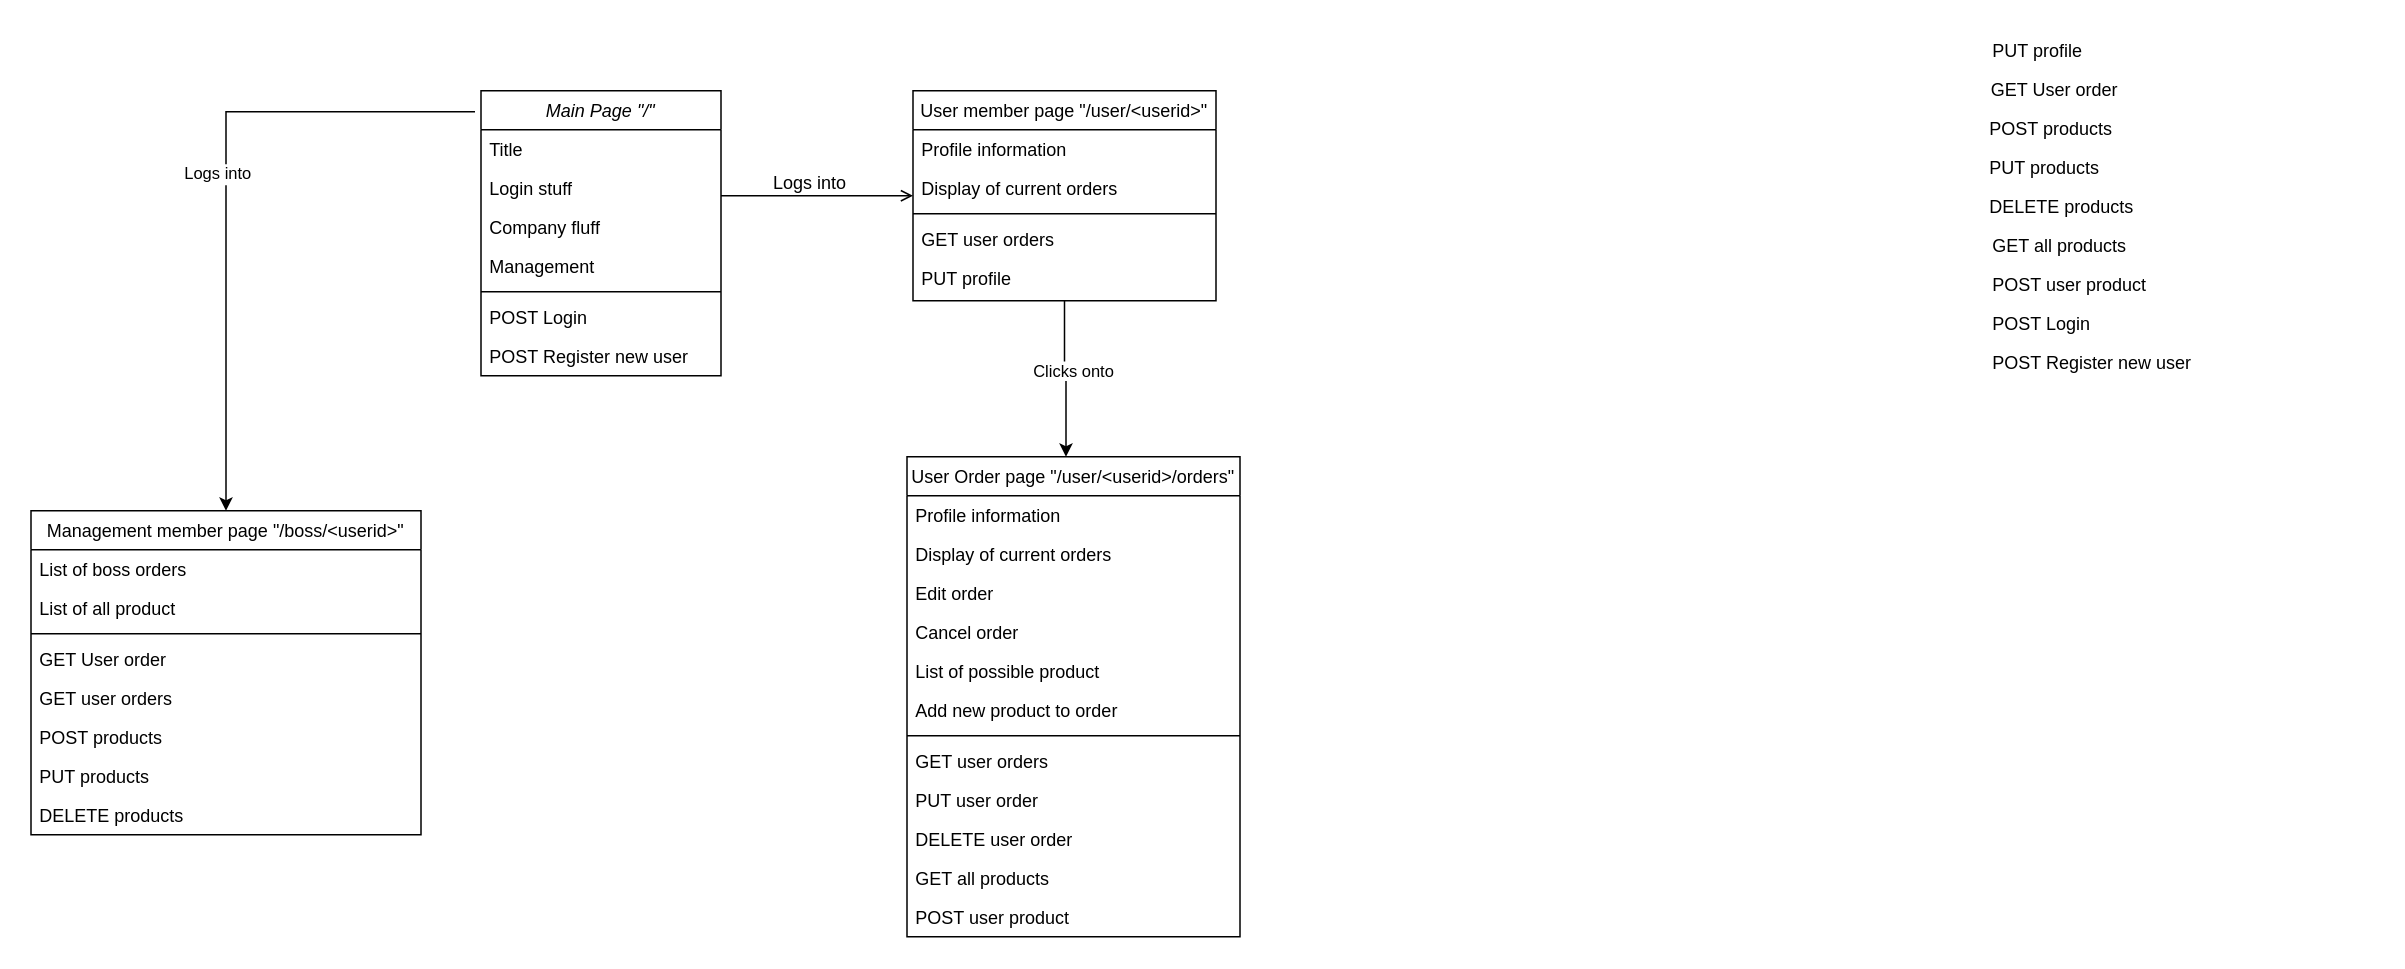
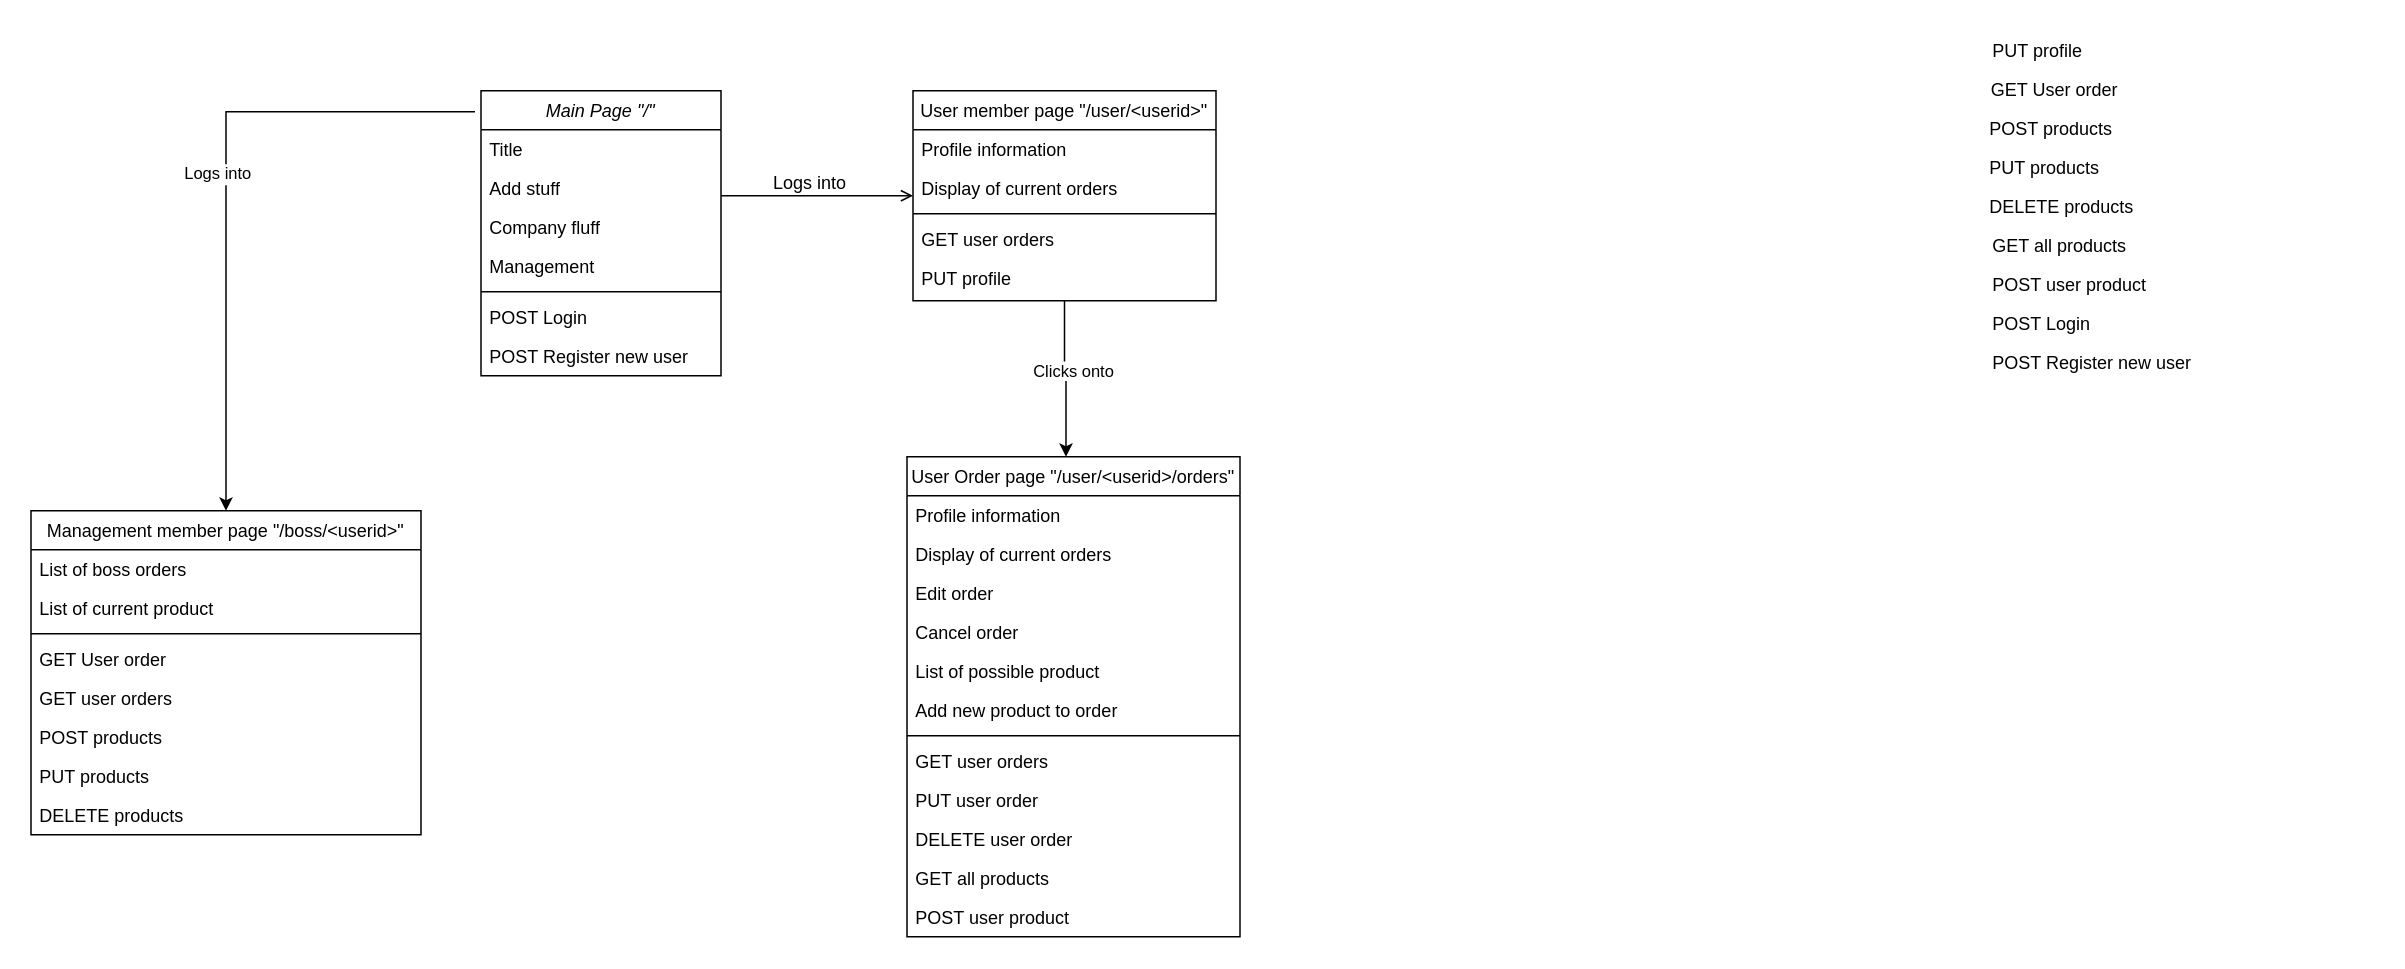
node "Login stuff": label "Login stuff" -> "Add stuff"
node "List of all product": label "List of all product" -> "List of current product"
